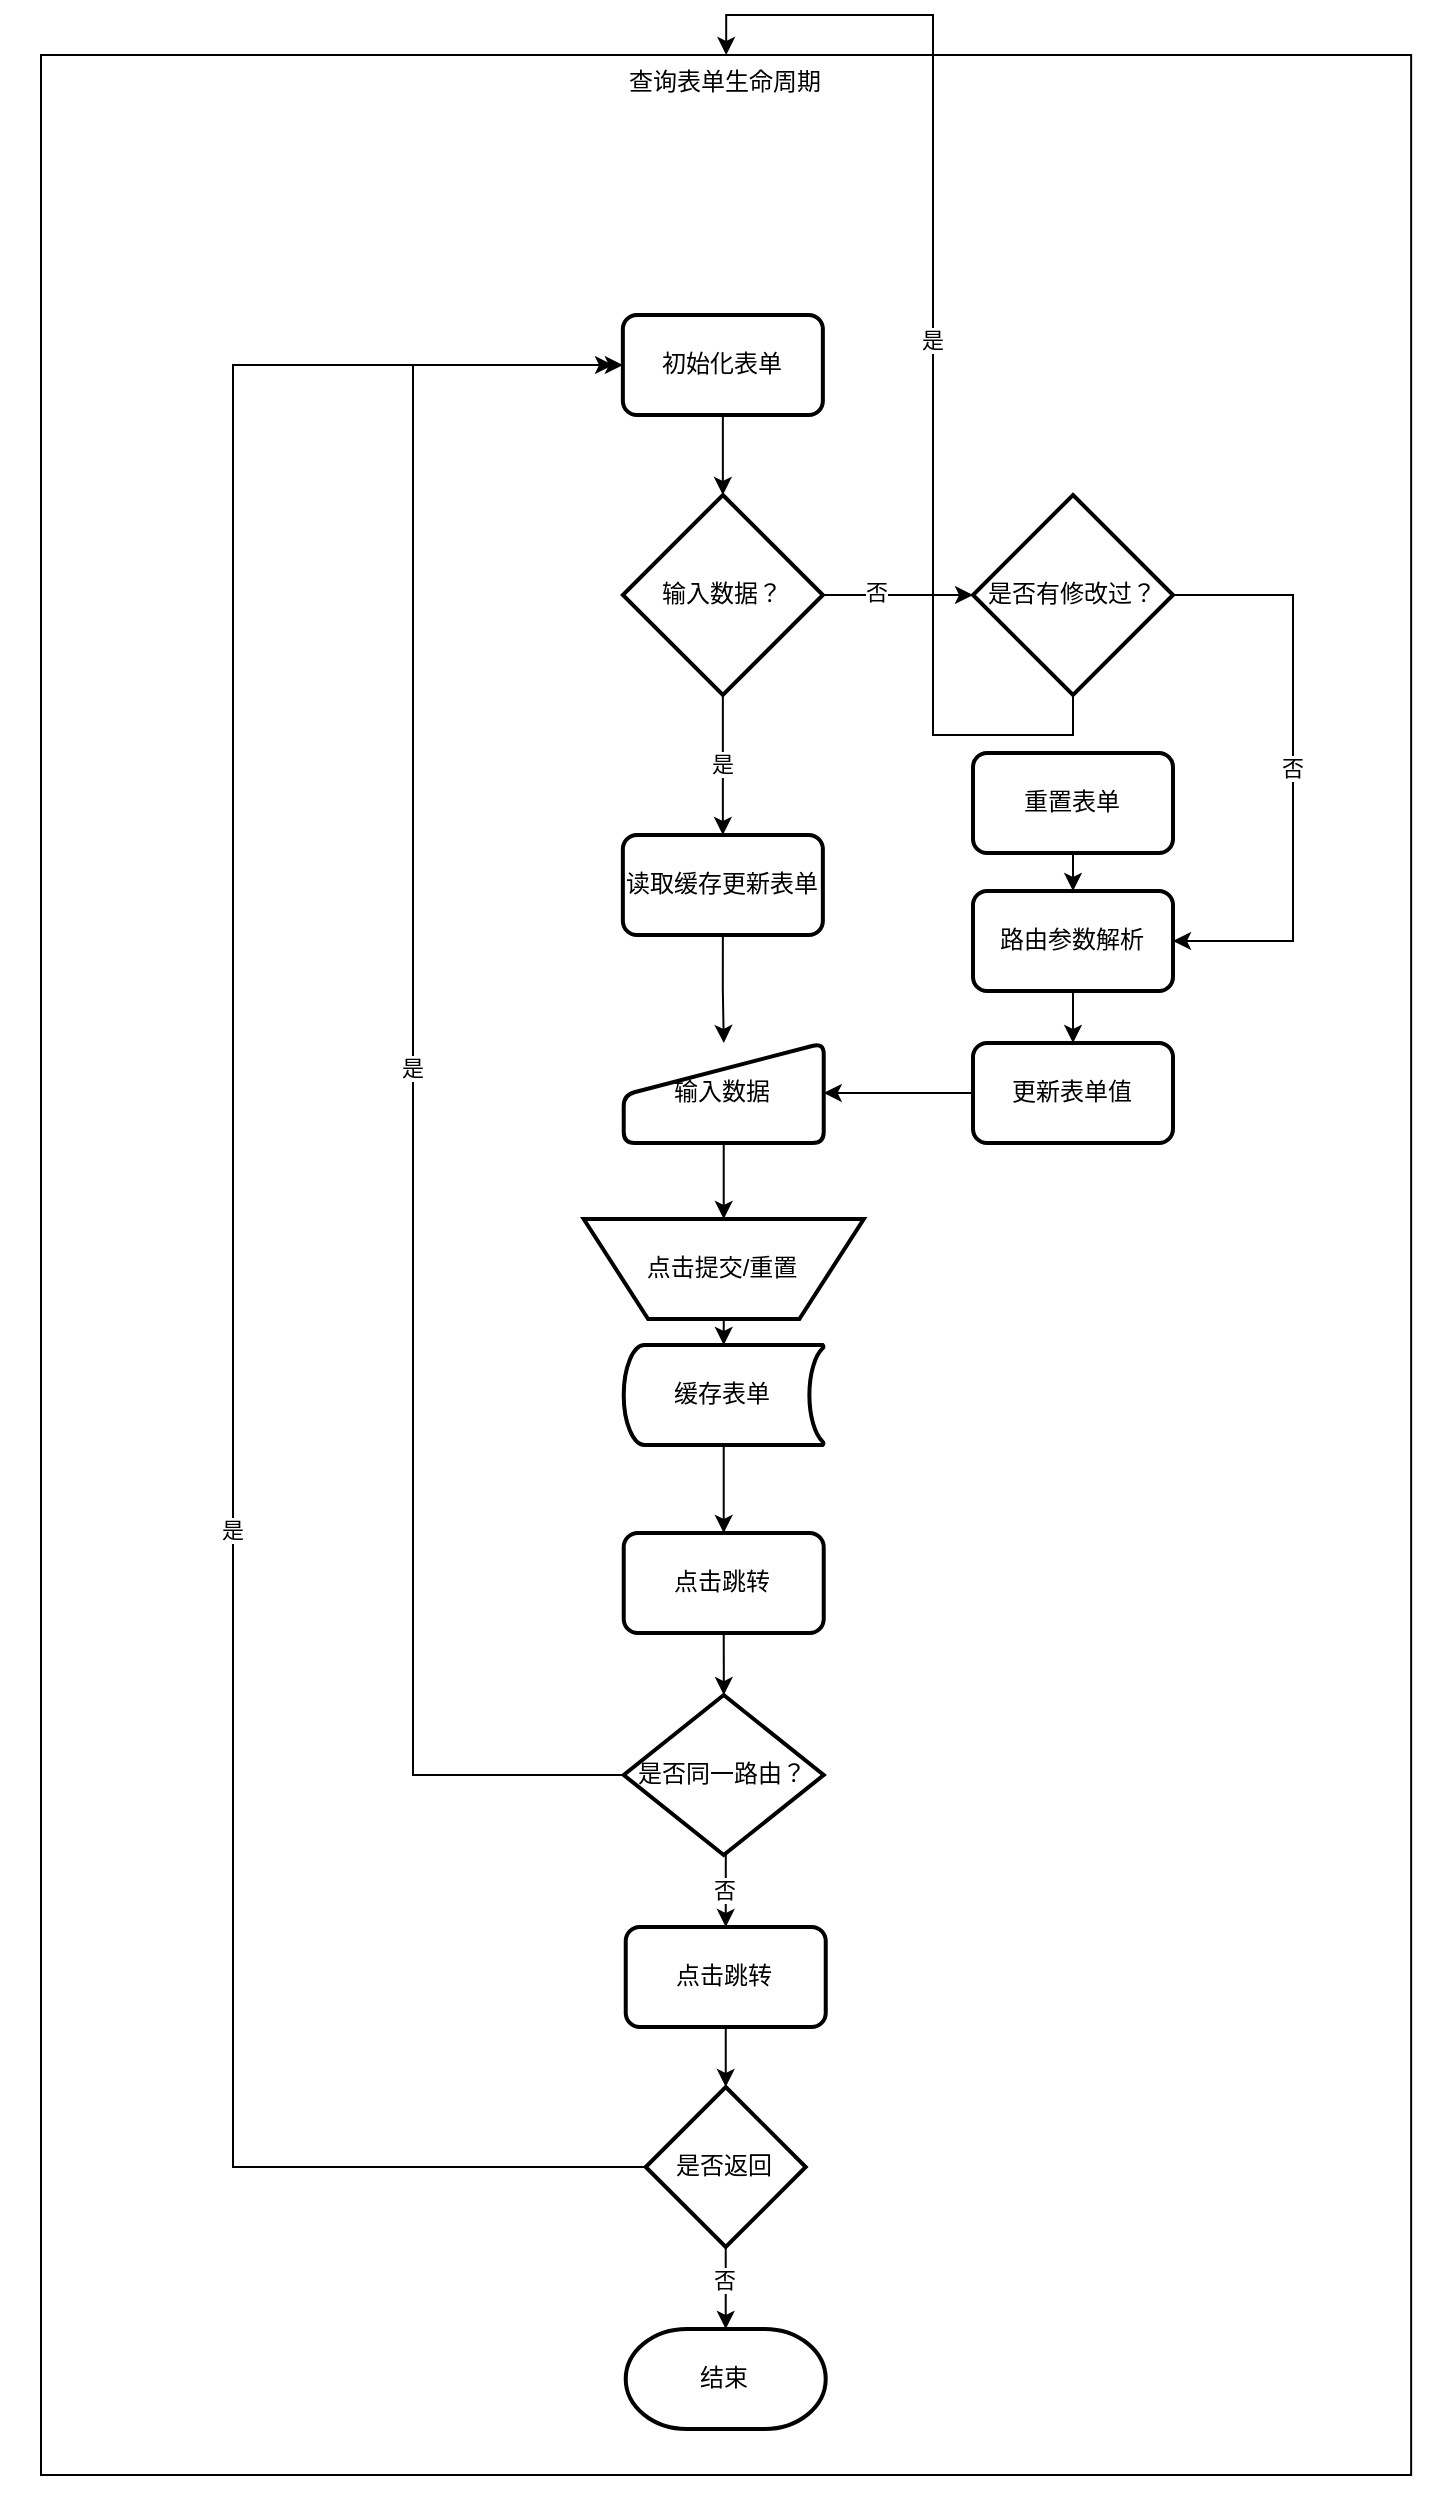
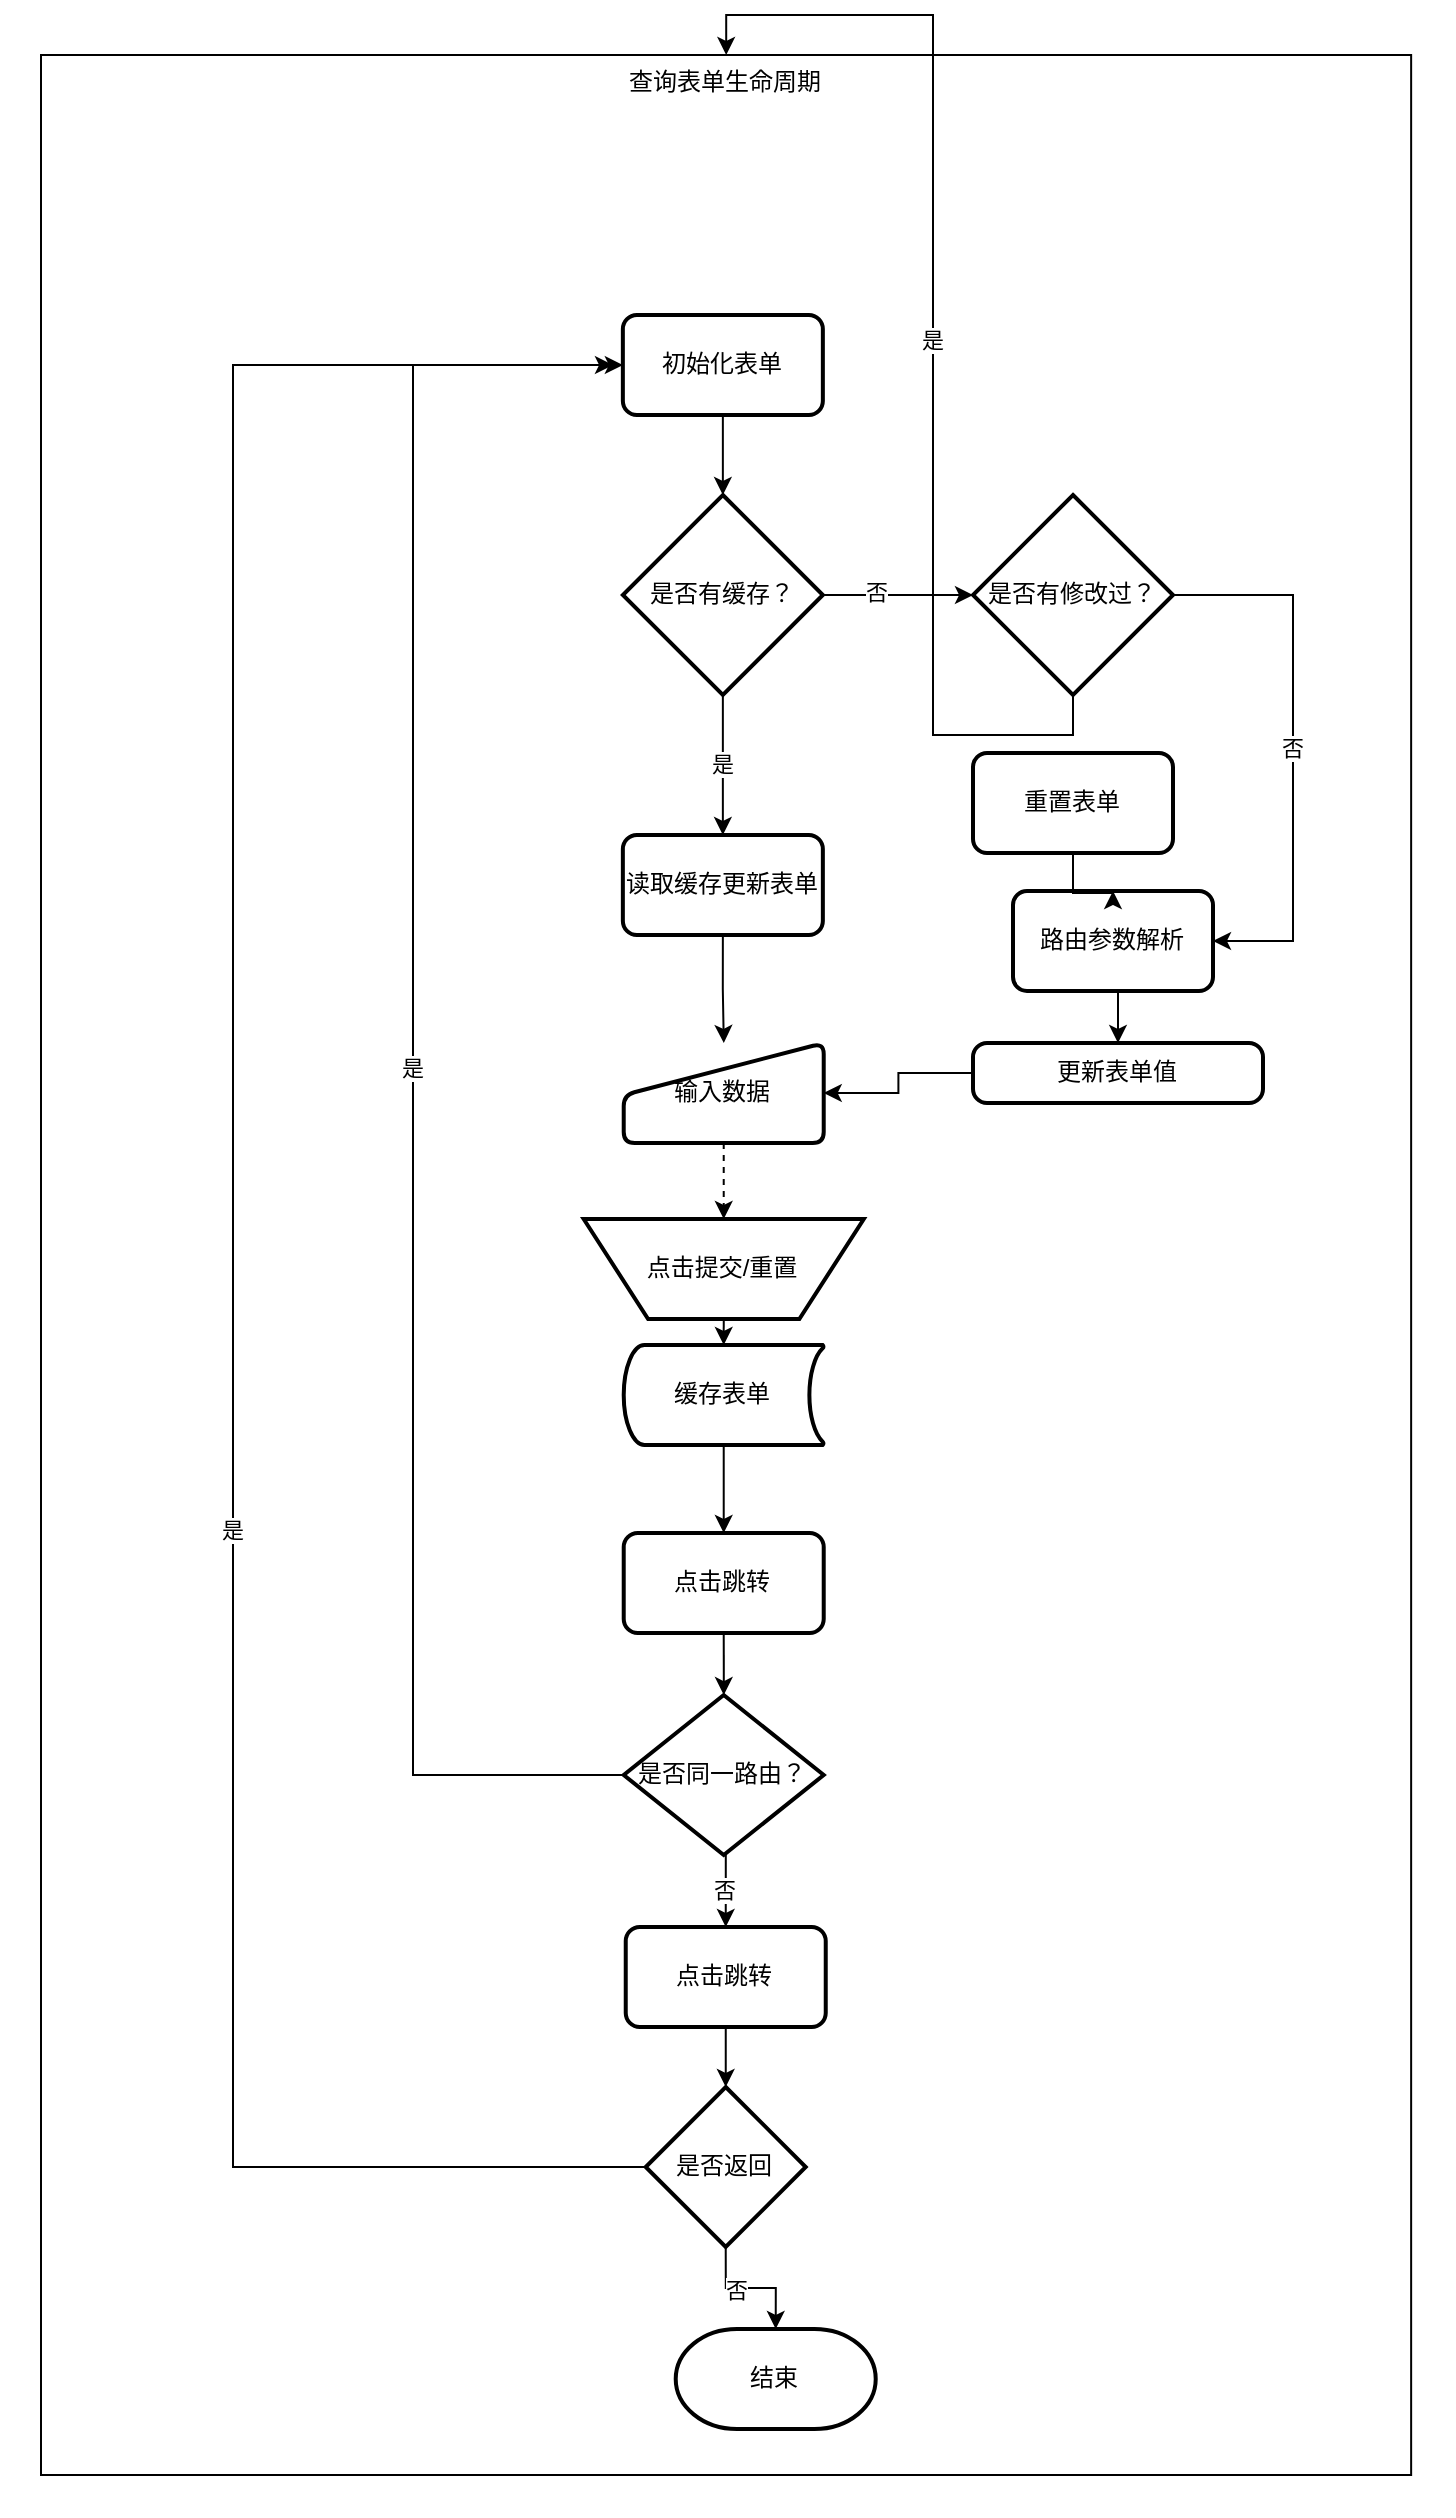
node "输入数据？": label "输入数据？" -> "是否有缓存？"
node "路由参数解析": moved (1073, 941) -> (1113, 941)
node "更新表单值": size 200x100 -> 290x60
edge "输入数据" -> "点击提交/重置": style solid -> dashed
node "结束": moved (726, 2379) -> (776, 2379)
